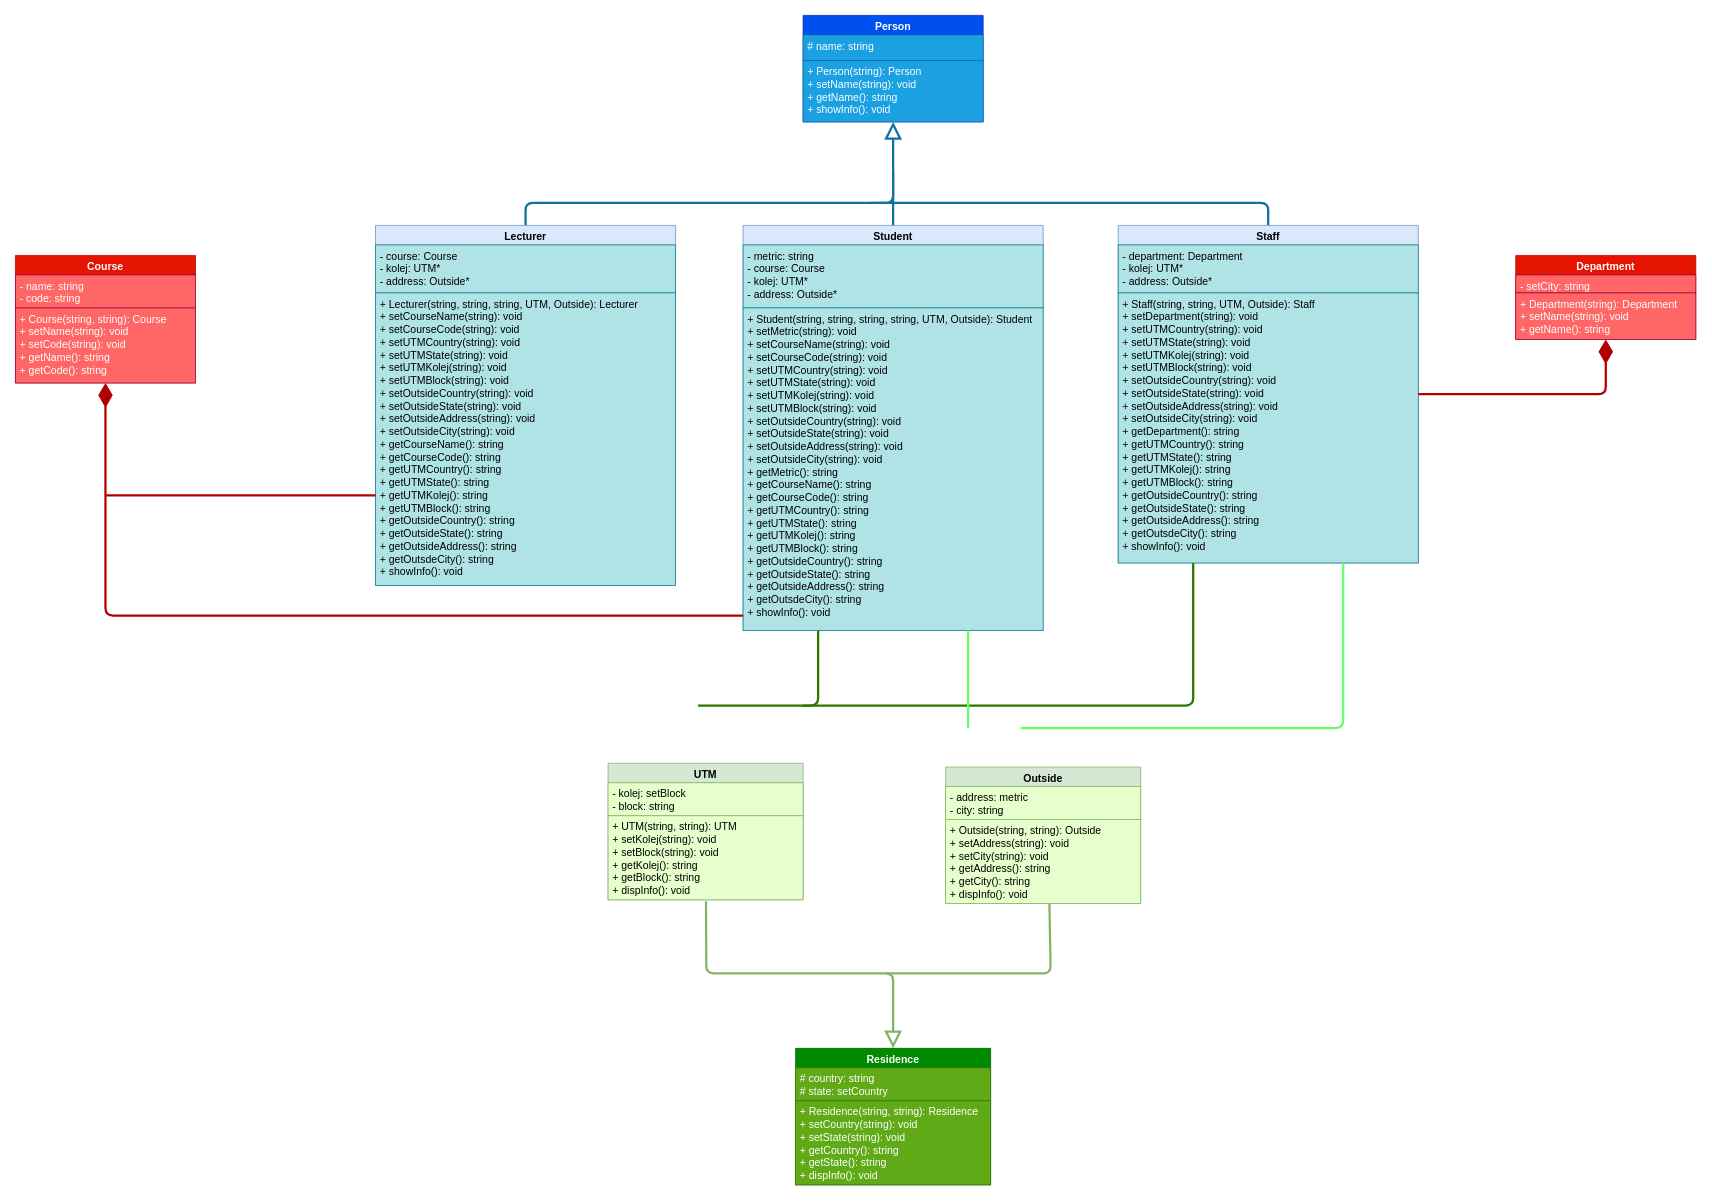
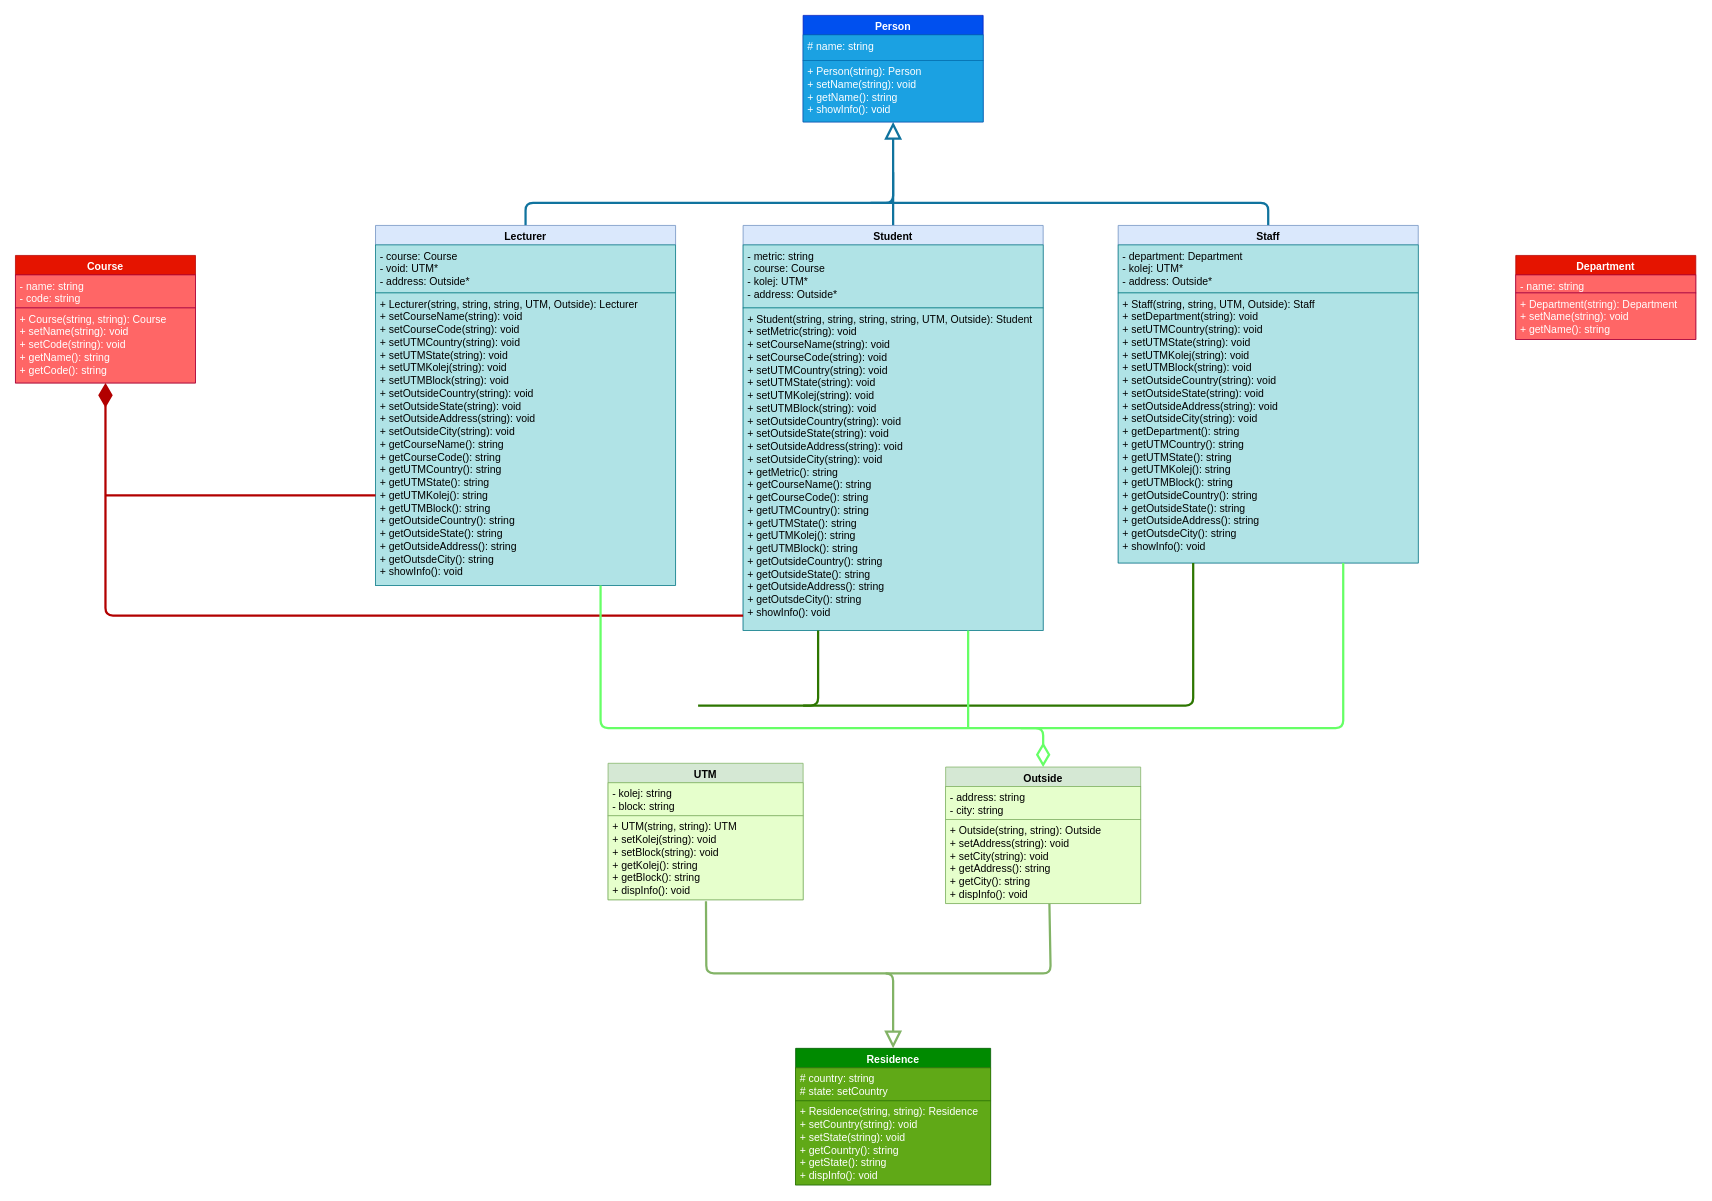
node "- course: Course - kolej: UTM* - address: Outside*": label "- course: Course - kolej: UTM* - address: Outside*" -> "- course: Course - void: UTM* - address: Outside*"
node "- setCity: string": label "- setCity: string" -> "- name: string"
edge "Staff" -> "Department": removed
edge "Lecturer" -> "Outside": added
node "- kolej: setBlock - block: string": label "- kolej: setBlock - block: string" -> "- kolej: string - block: string"
node "- address: metric - city: string": label "- address: metric - city: string" -> "- address: string - city: string"
